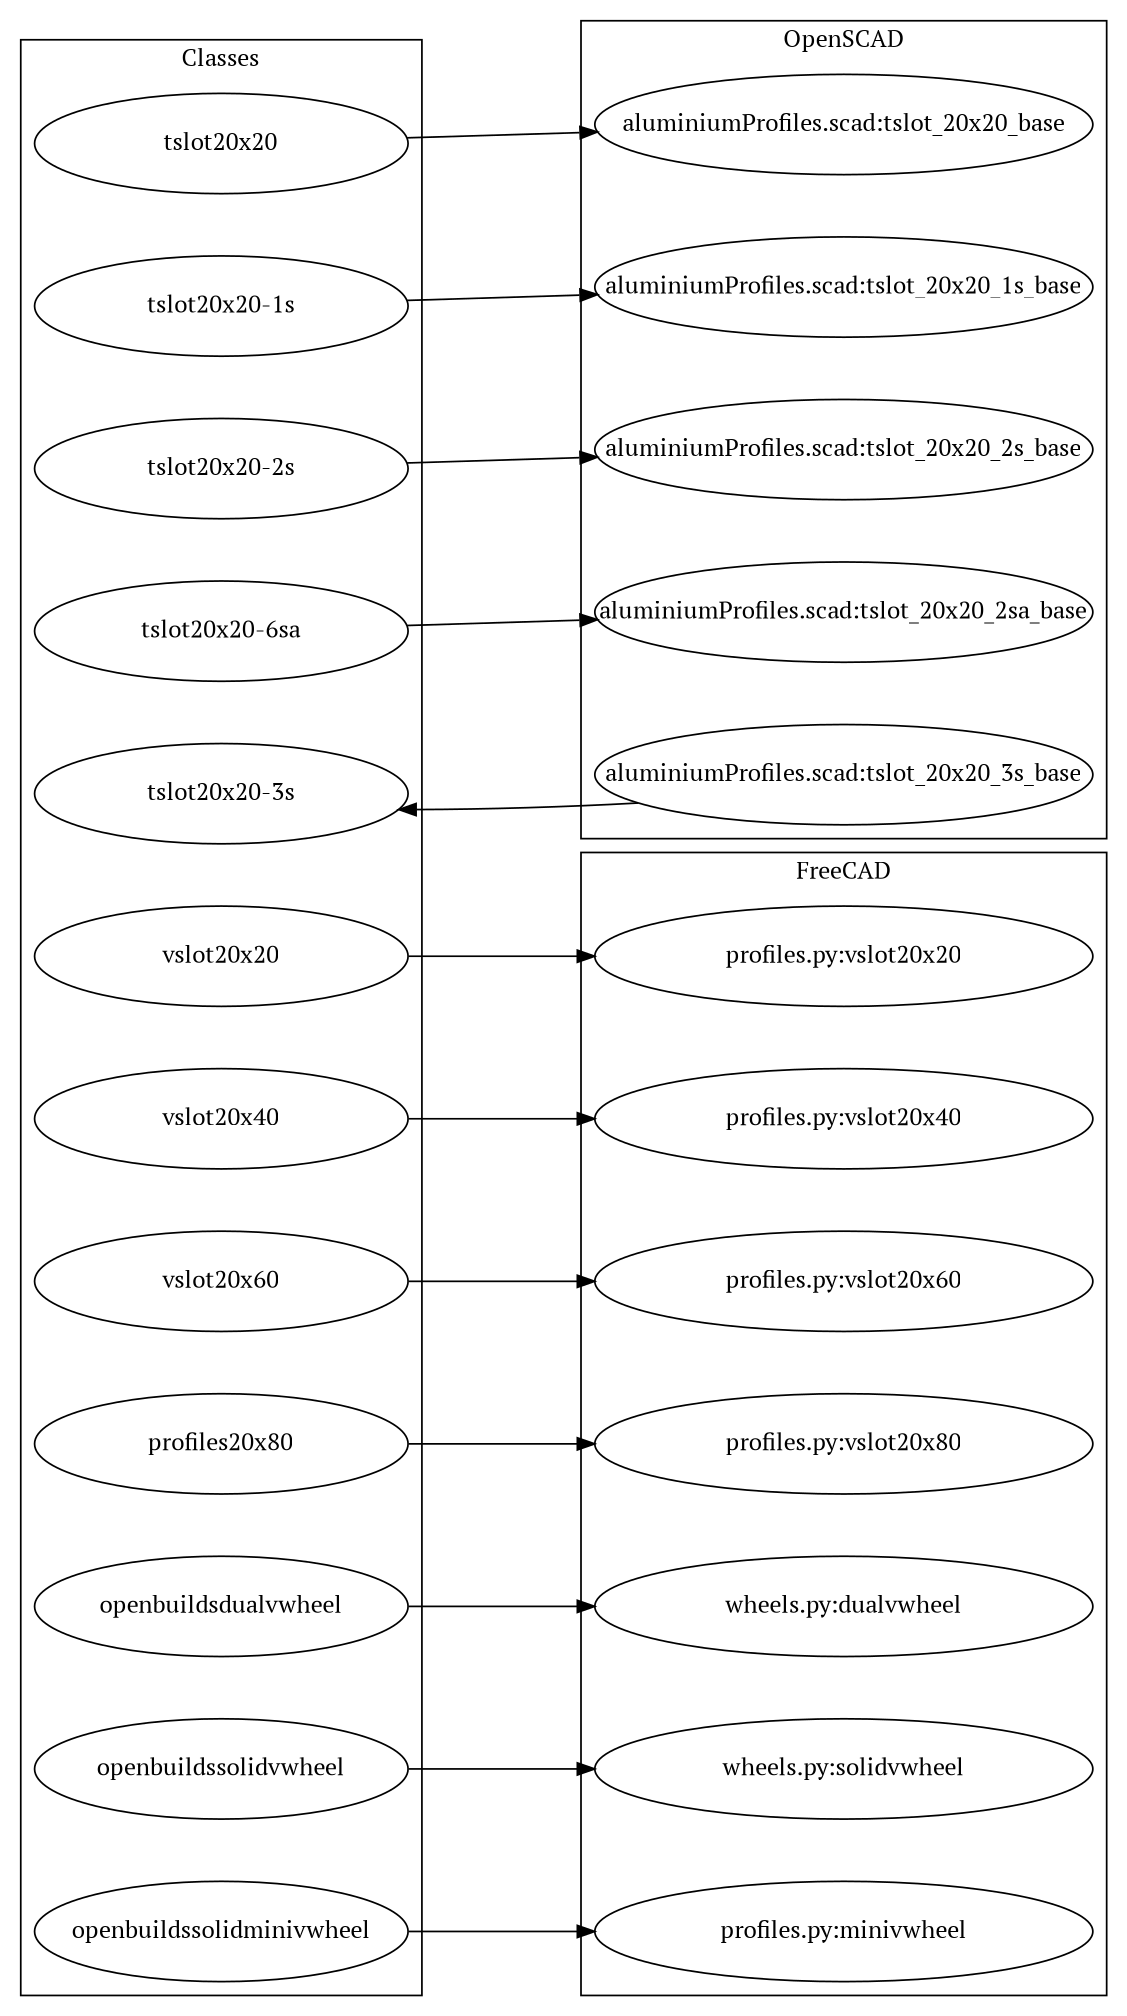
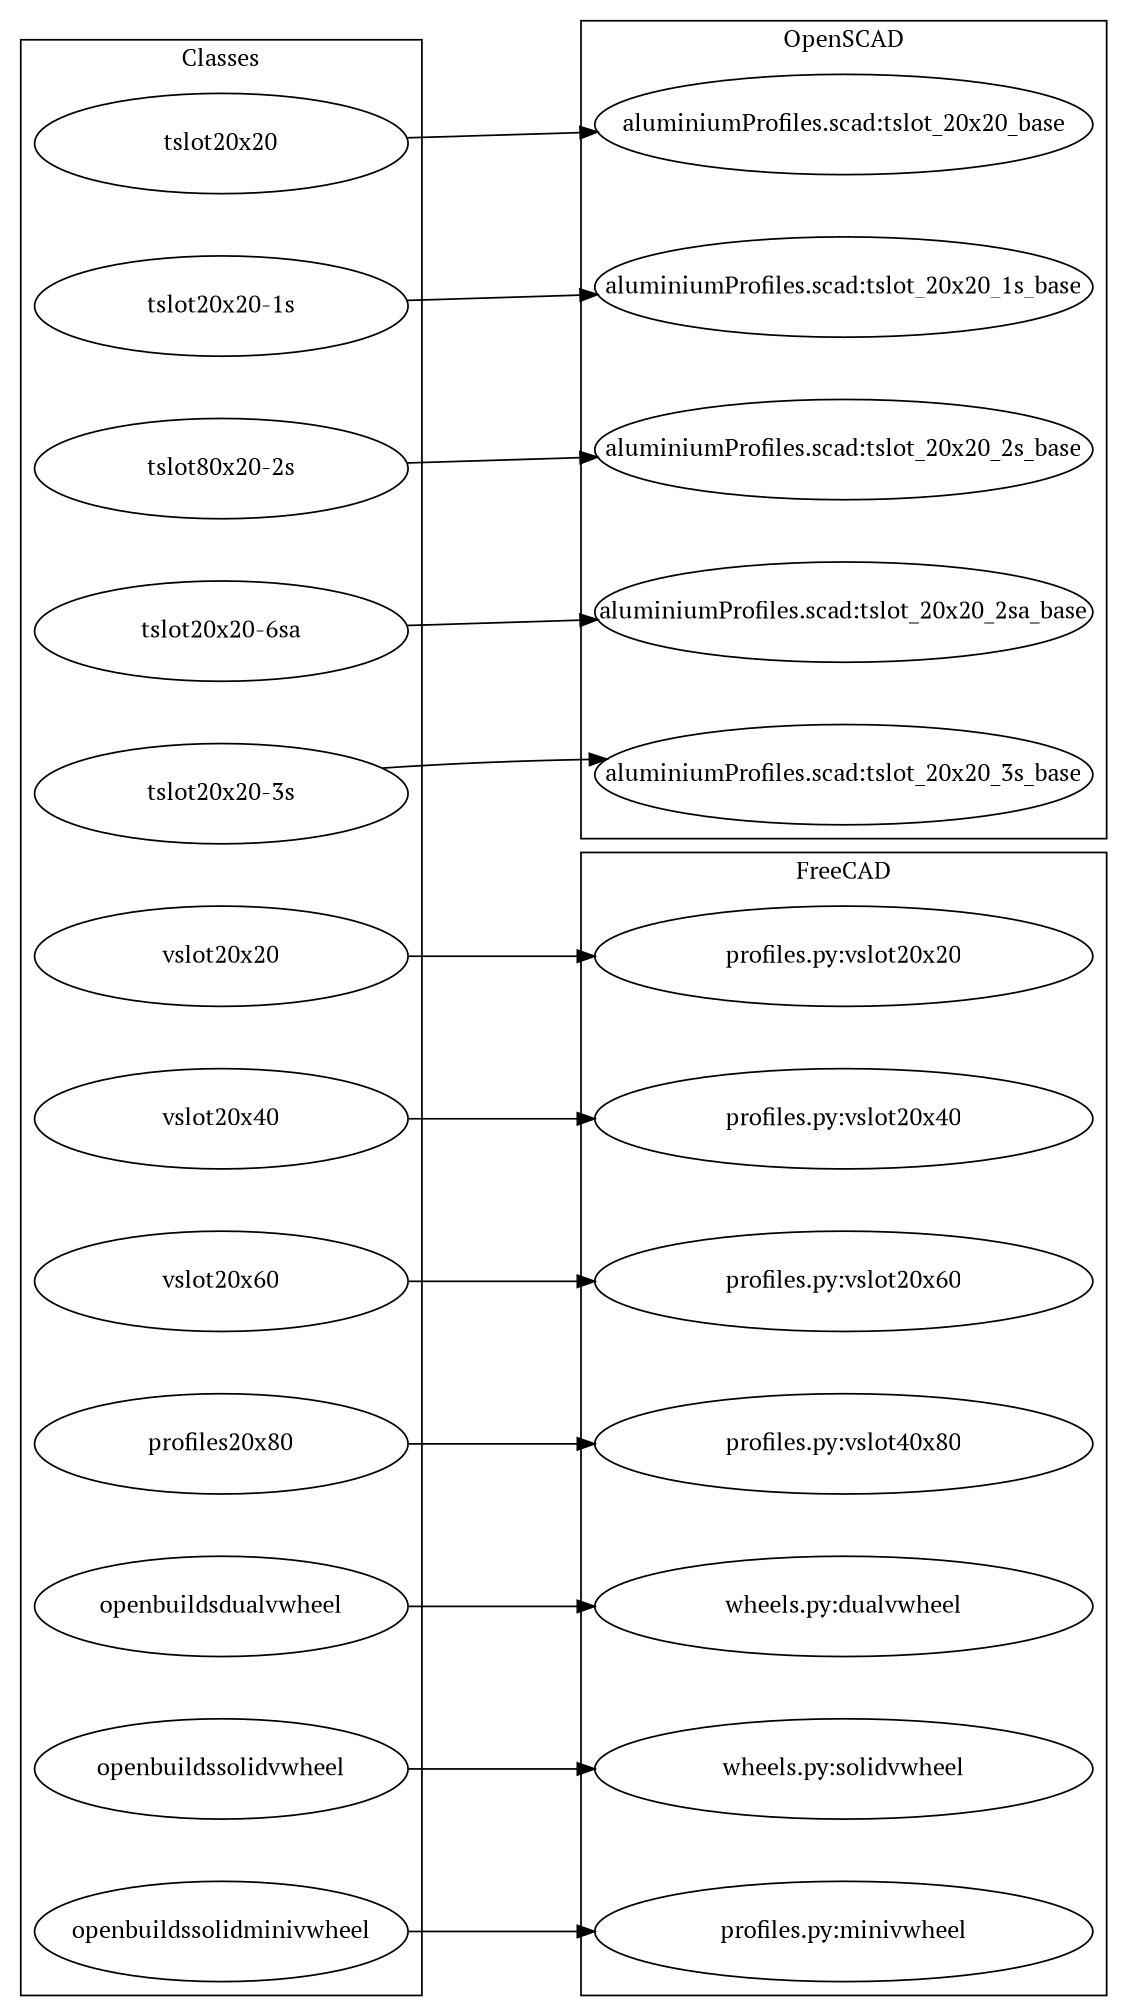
node "tslot20x20-2s": label "tslot20x20-2s" -> "tslot80x20-2s"
edge "aluminiumProfiles.scad:tslot_20x20_3s_base" -> "tslot20x20-3s": reversed
node "profiles.py:vslot20x80": label "profiles.py:vslot20x80" -> "profiles.py:vslot40x80"
